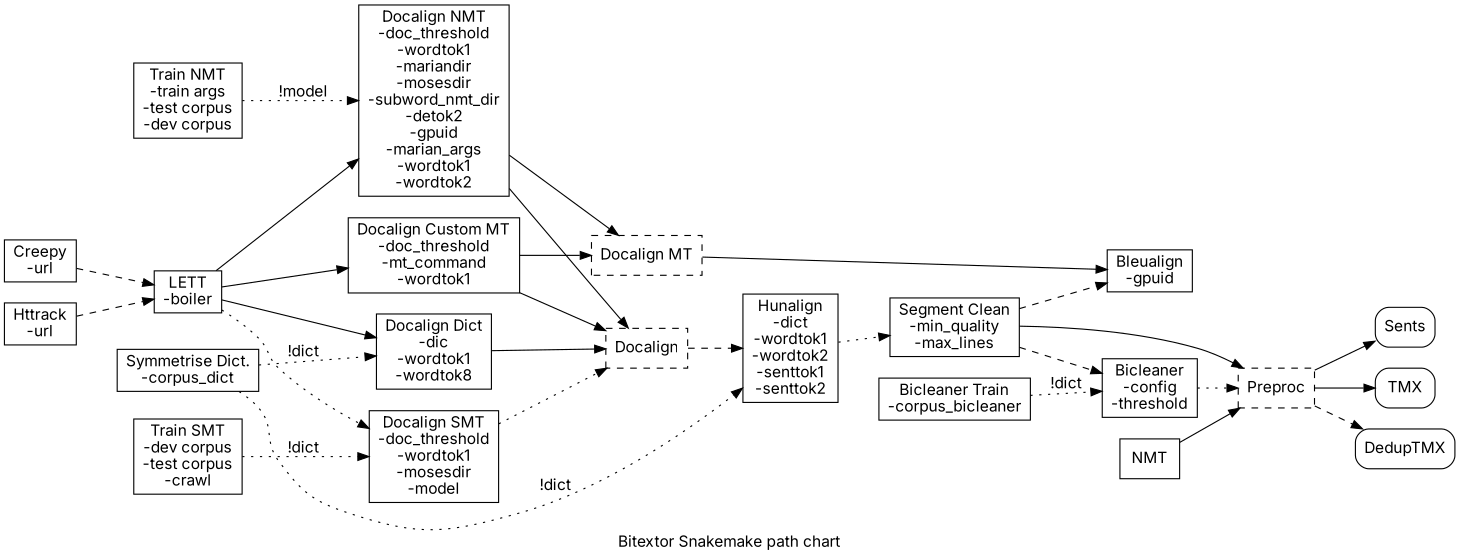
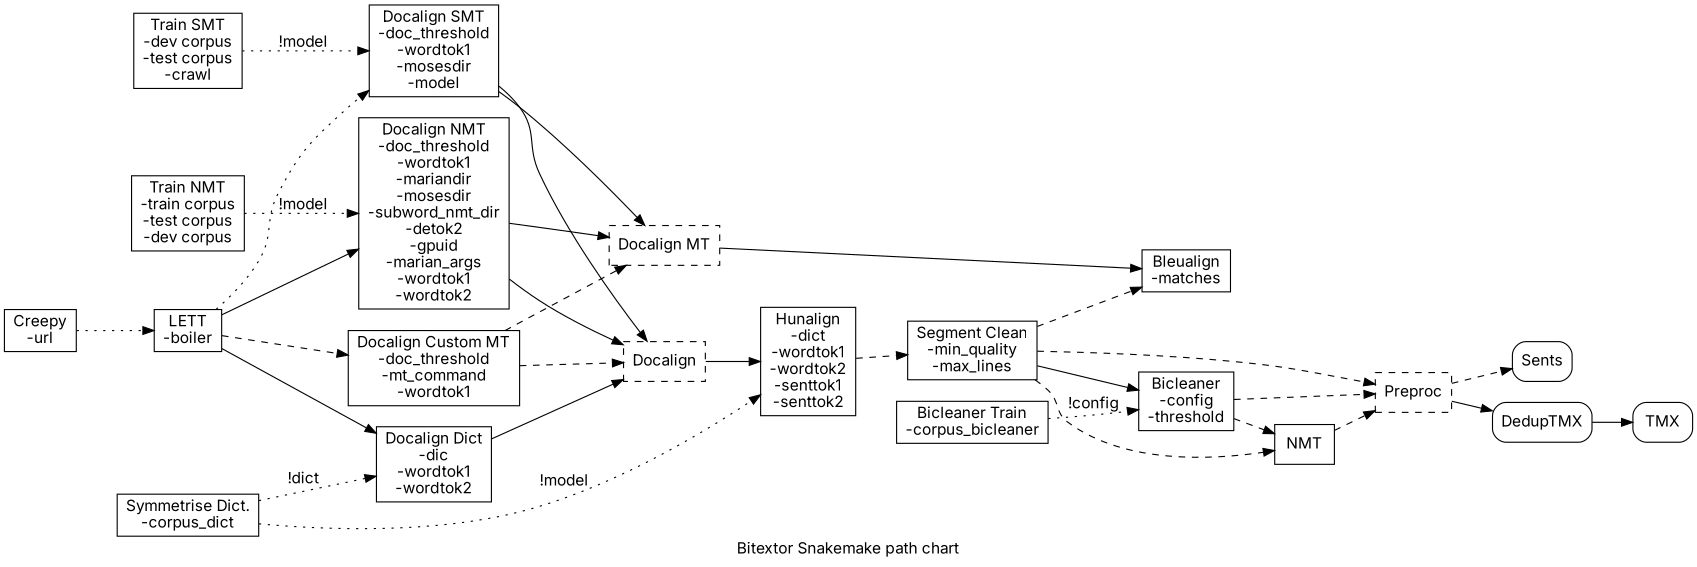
node "Train NMT -train args -test corpus -dev corpus": label "Train NMT -train args -test corpus -dev corpus" -> "Train NMT -train corpus -test corpus -dev corpus"
edge "Docalign SMT -doc_threshold -wordtok1 -mosesdir -model" -> "Docalign MT": added
edge "Docalign Custom MT -doc_threshold -mt_command -wordtok1" -> "Docalign MT": style solid -> dashed
node "Bleualign -gpuid": label "Bleualign -gpuid" -> "Bleualign -matches"
edge "Creepy -url" -> "LETT -boiler": style dashed -> dotted
edge "LETT -boiler" -> "Docalign Custom MT -doc_threshold -mt_command -wordtok1": style solid -> dashed
edge "Docalign Custom MT -doc_threshold -mt_command -wordtok1" -> "Docalign": style solid -> dashed
node "Httrack -url": removed
edge "Segment Clean -min_quality -max_lines" -> "Preproc": style solid -> dashed
edge "Hunalign -dict -wordtok1 -wordtok2 -senttok1 -senttok2" -> "Segment Clean -min_quality -max_lines": style dotted -> dashed
edge "Docalign" -> "Hunalign -dict -wordtok1 -wordtok2 -senttok1 -senttok2": style dashed -> solid
node "Docalign Dict -dic -wordtok1 -wordtok8": label "Docalign Dict -dic -wordtok1 -wordtok8" -> "Docalign Dict -dic -wordtok1 -wordtok2"
edge "Preproc" -> "Sents": style solid -> dashed
edge "Segment Clean -min_quality -max_lines" -> "Bicleaner -config -threshold": style dashed -> solid
edge "Bicleaner Train -corpus_bicleaner" -> "Bicleaner -config -threshold": label "!dict" -> "!config"
edge "Bicleaner -config -threshold" -> "Preproc": style dotted -> dashed
edge "Preproc" -> "TMX": now "DedupTMX" -> "TMX"
edge "Docalign SMT -doc_threshold -wordtok1 -mosesdir -model" -> "Docalign": style dotted -> solid
edge "Preproc" -> "DedupTMX": style dashed -> solid
edge "Bicleaner -config -threshold" -> "NMT": added
edge "NMT" -> "Preproc": style solid -> dashed
edge "Train SMT -dev corpus -test corpus -crawl" -> "Docalign SMT -doc_threshold -wordtok1 -mosesdir -model": label "!dict" -> "!model"
edge "Segment Clean -min_quality -max_lines" -> "NMT": added
edge "Symmetrise Dict. -corpus_dict" -> "Hunalign -dict -wordtok1 -wordtok2 -senttok1 -senttok2": label "!dict" -> "!model"
